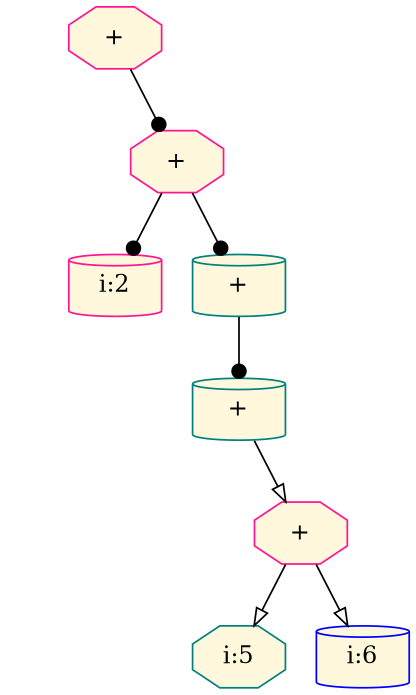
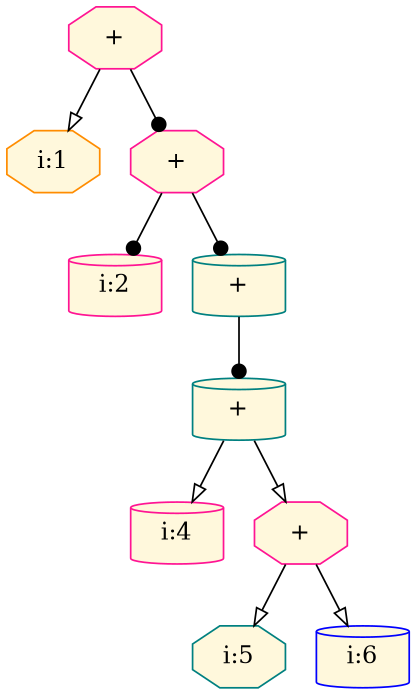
node "i:1": added
node "i:4": added
